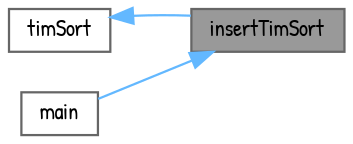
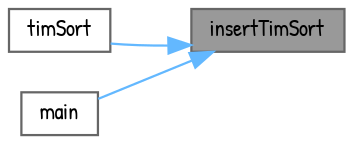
edge "insertTimSort" -> "timSort": reversed
